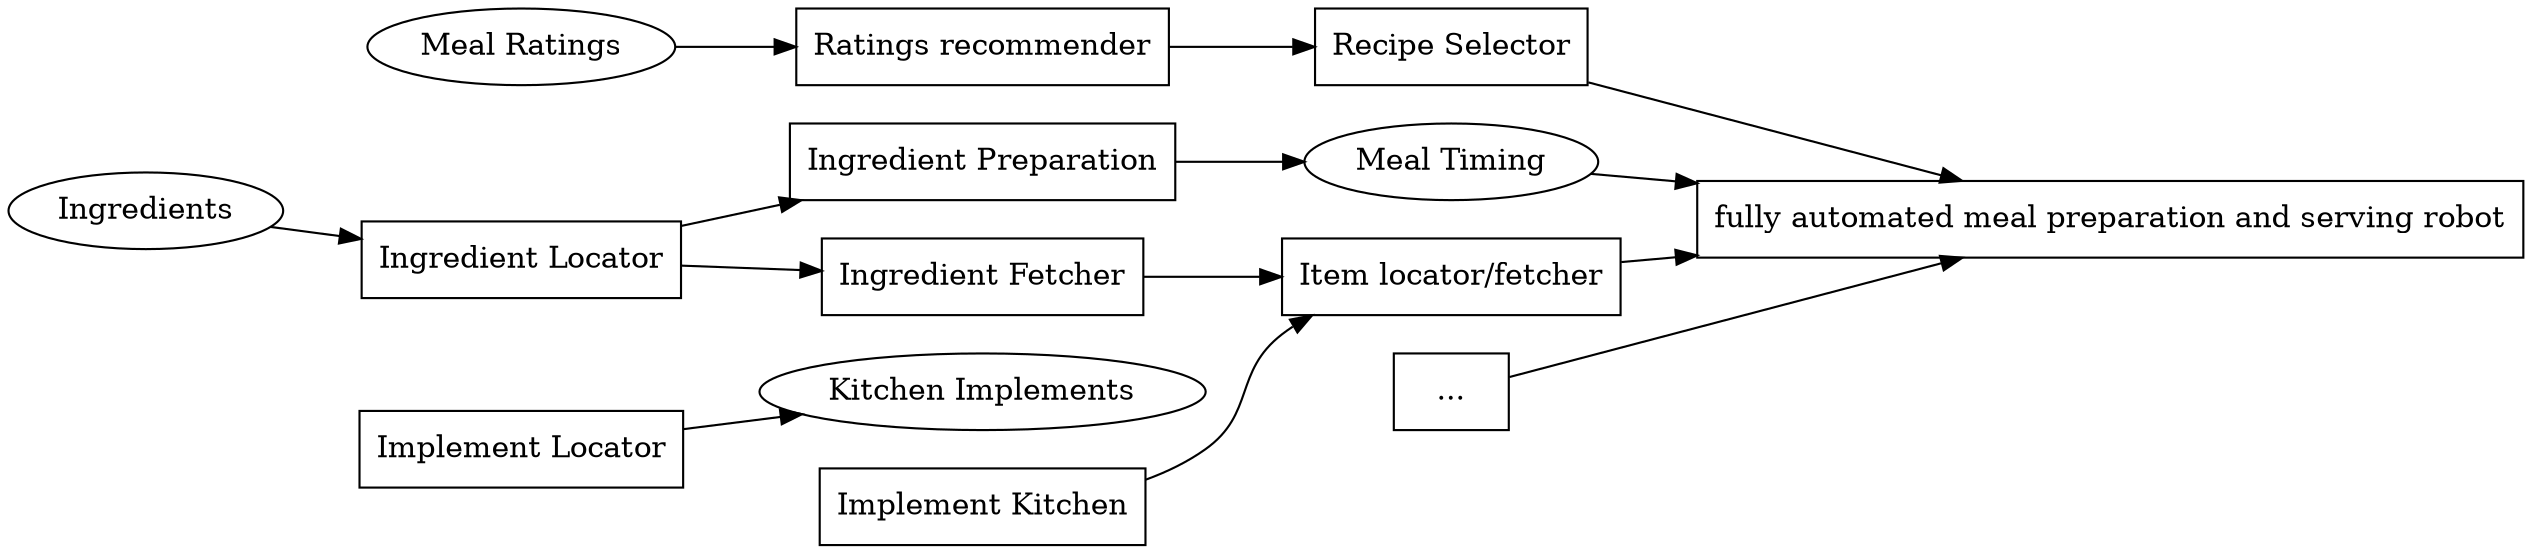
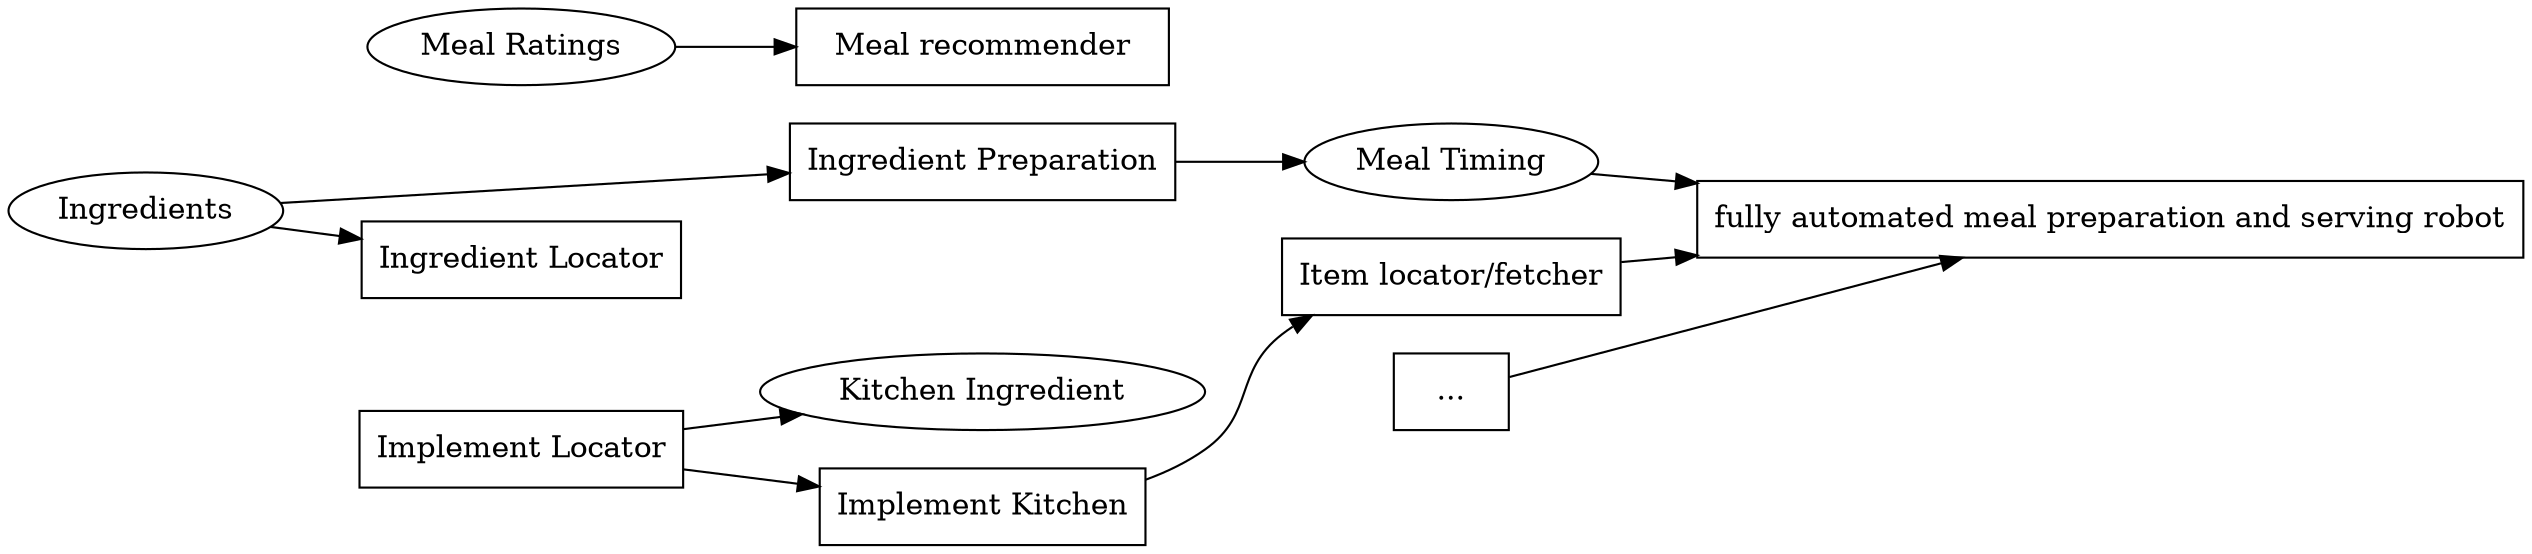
node "Ratings recommender": label "Ratings recommender" -> "Meal recommender"
node "Recipe Selector": removed
edge "Ingredient Locator" -> "Ingredient Preparation": now "Ingredients" -> "Ingredient Preparation"
node "Ingredient Fetcher": removed
node "Kitchen Implements": label "Kitchen Implements" -> "Kitchen Ingredient"
edge "Implement Locator" -> "Implement Kitchen": added
